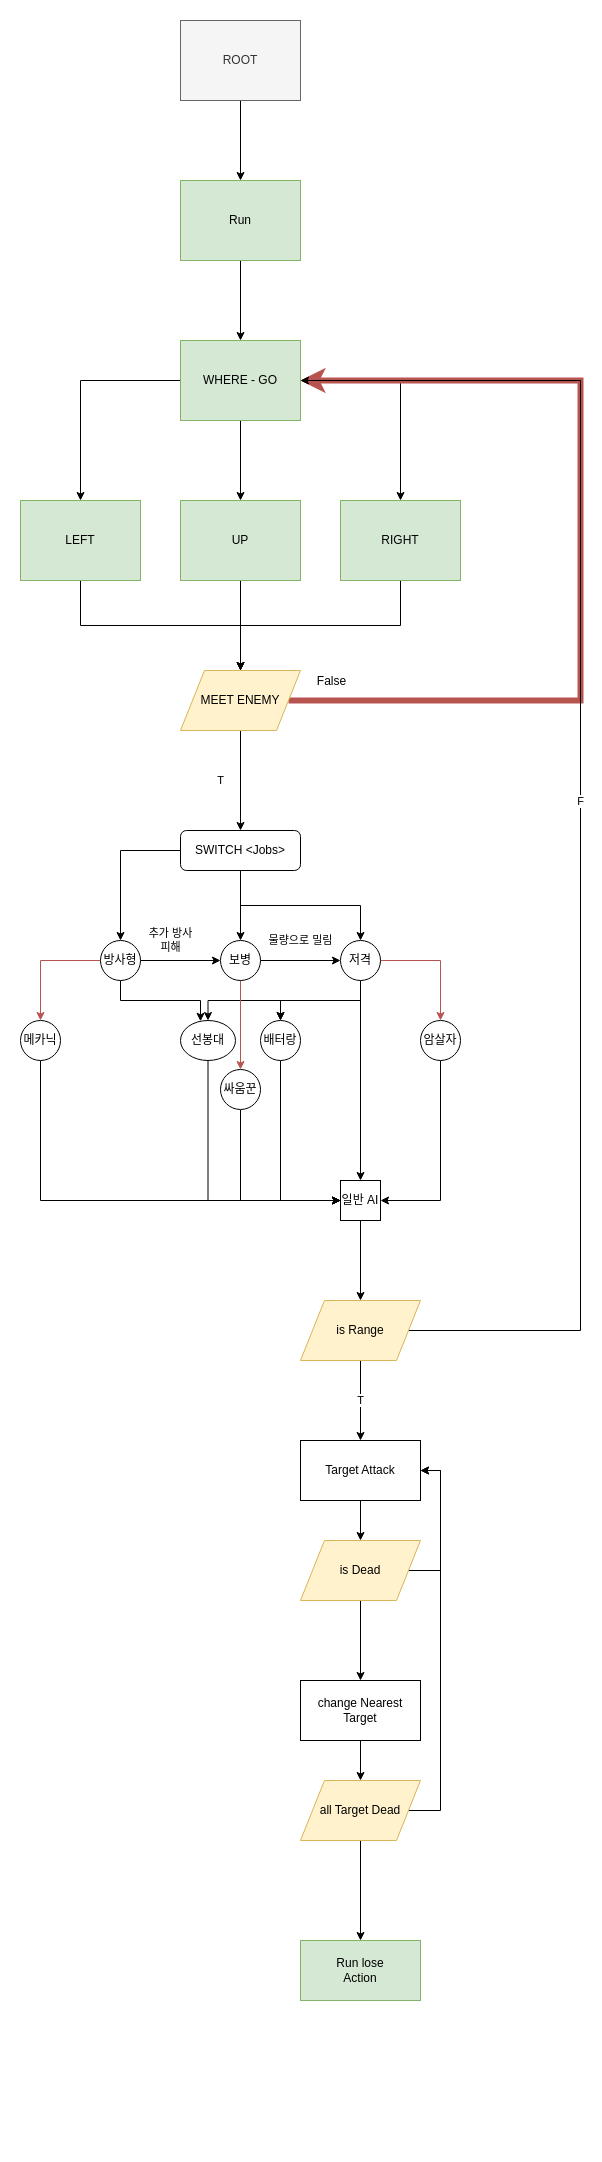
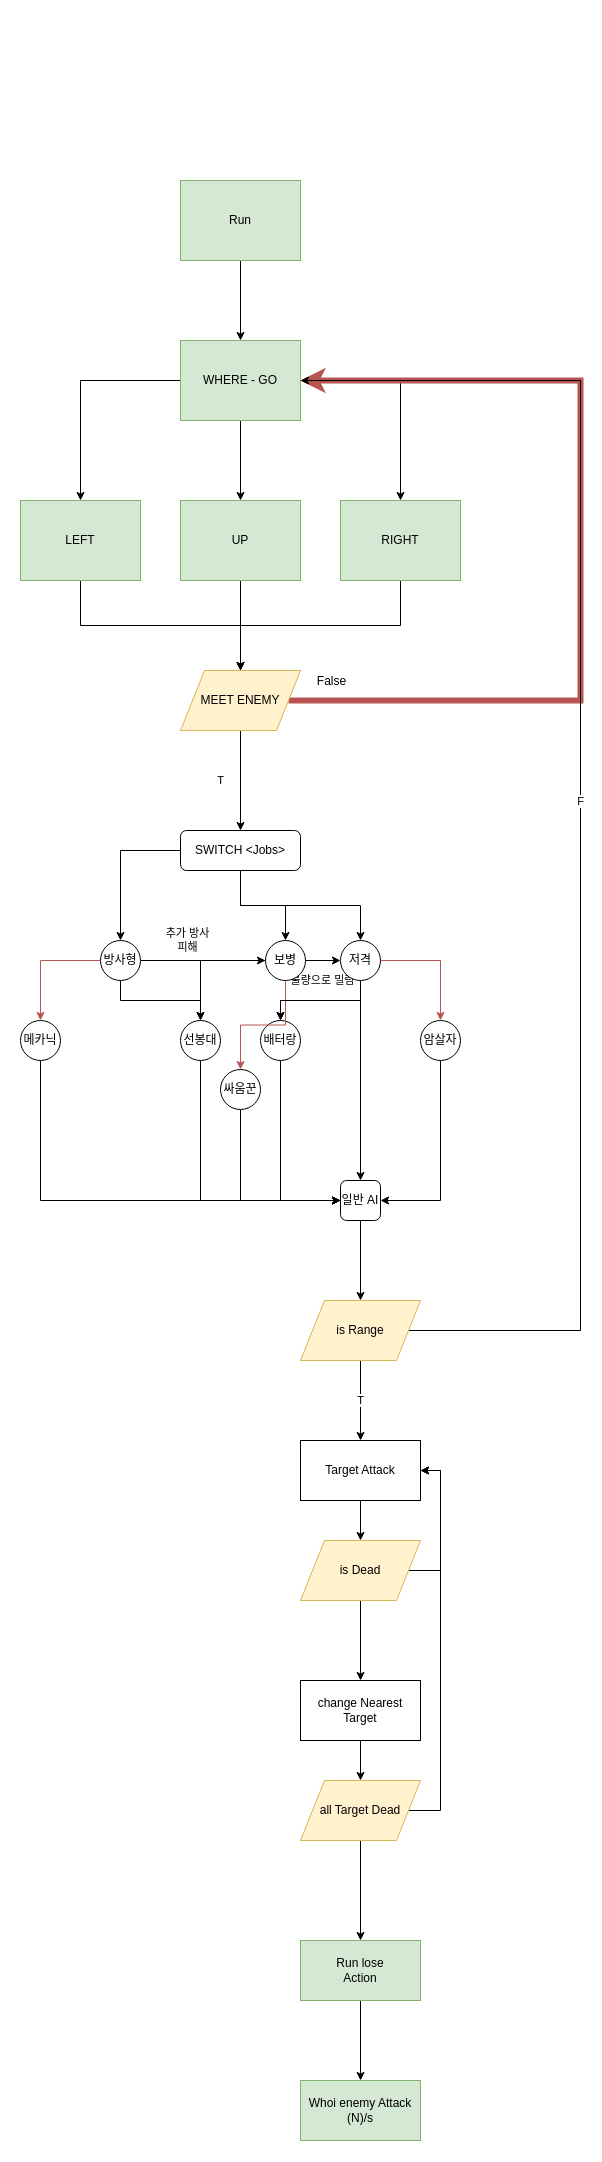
node "ROOT": removed
edge "ROOT" -> "Run": removed
node "보병": moved (241, 961) -> (286, 961)
node "선봉대": size 55x40 -> 40x40
node "일반 AI": shape rectangle -> rounded rectangle
edge "Run lose Action" -> "Whoi enemy Attack (N)/s": added
node "Whoi enemy Attack (N)/s": added
